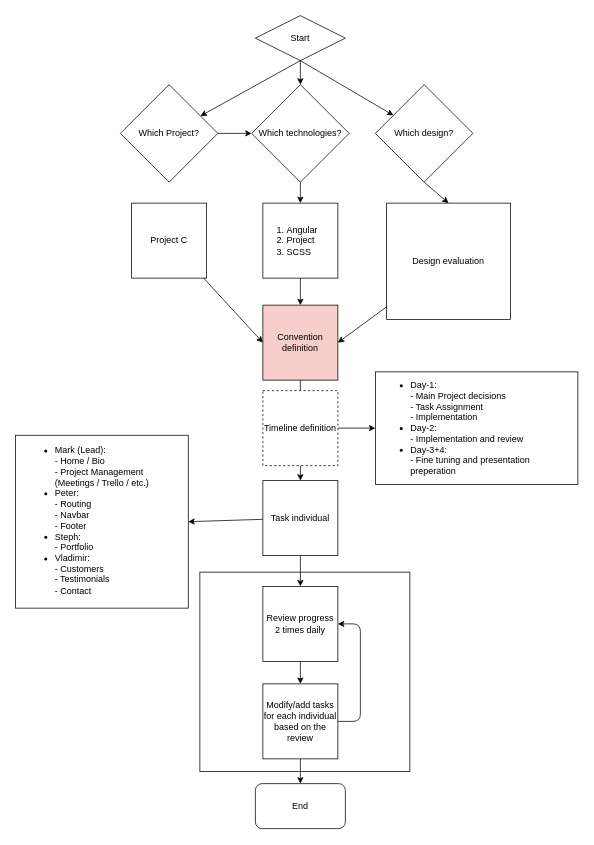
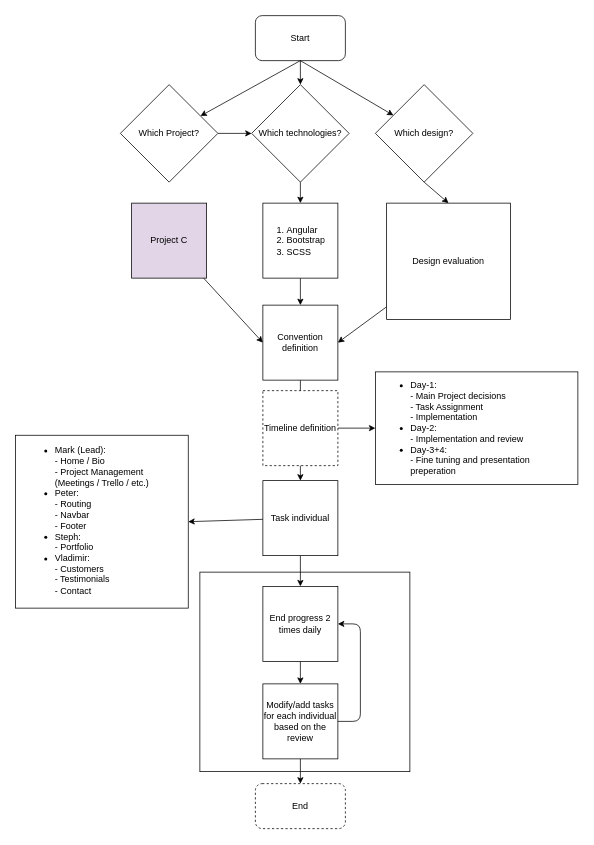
node "Start": shape diamond -> rounded rectangle
node "Project C": fillcolor #ffffff -> #e1d5e7
node "Angular Project SCSS": label "Angular Project SCSS" -> "Angular Bootstrap SCSS"
node "Convention definition": fillcolor #f8cecc -> #ffffff
node "Review progress 2 times daily": label "Review progress 2 times daily" -> "End progress 2 times daily"
node "End": style solid -> dashed
